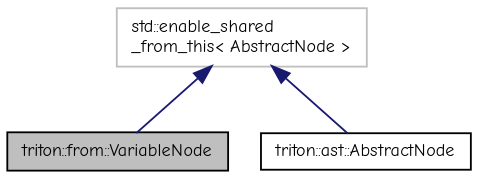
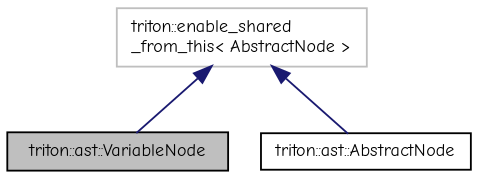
node "std::enable_shared _from_this< AbstractNode >": label "std::enable_shared _from_this< AbstractNode >" -> "triton::enable_shared _from_this< AbstractNode >"
node "triton::from::VariableNode": label "triton::from::VariableNode" -> "triton::ast::VariableNode"
